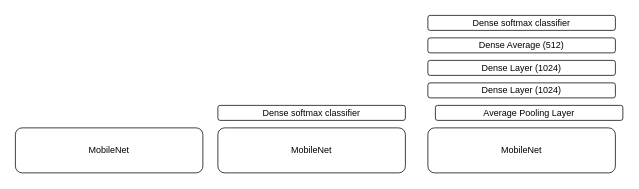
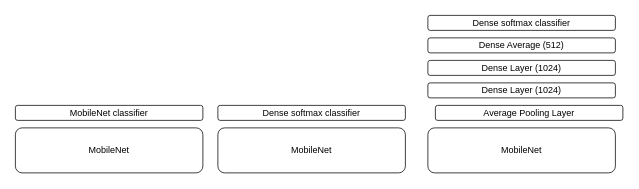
node "MobileNet classifier": added
